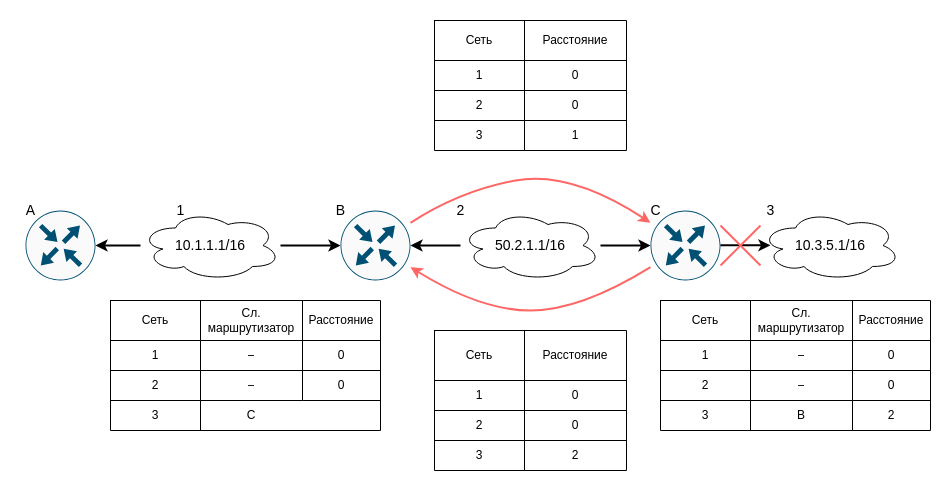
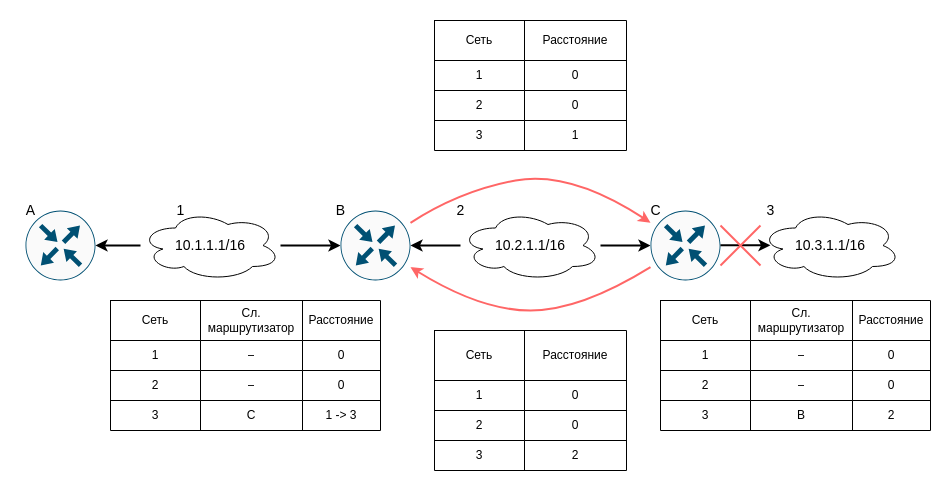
node "50.2.1.1/16": label "50.2.1.1/16" -> "10.2.1.1/16"
node "10.3.5.1/16": label "10.3.5.1/16" -> "10.3.1.1/16"
node "1 -> 3": added
